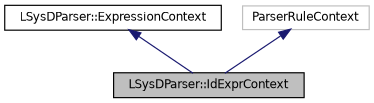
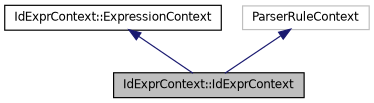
node "LSysDParser::ExpressionContext": label "LSysDParser::ExpressionContext" -> "IdExprContext::ExpressionContext"
node "LSysDParser::IdExprContext": label "LSysDParser::IdExprContext" -> "IdExprContext::IdExprContext"
